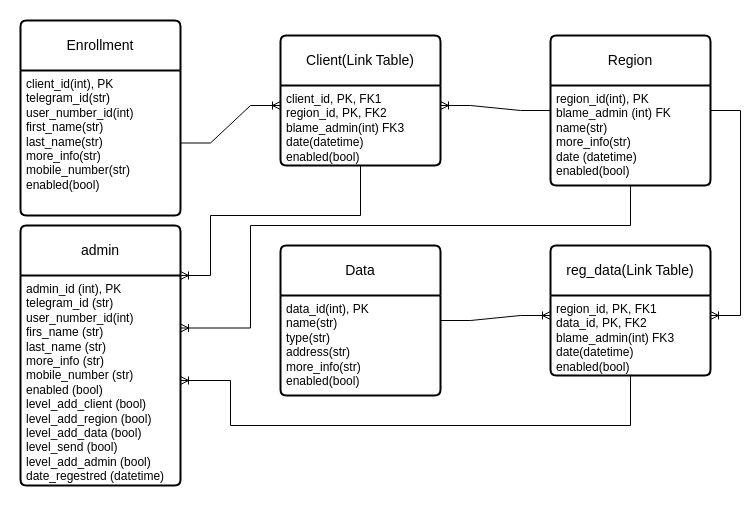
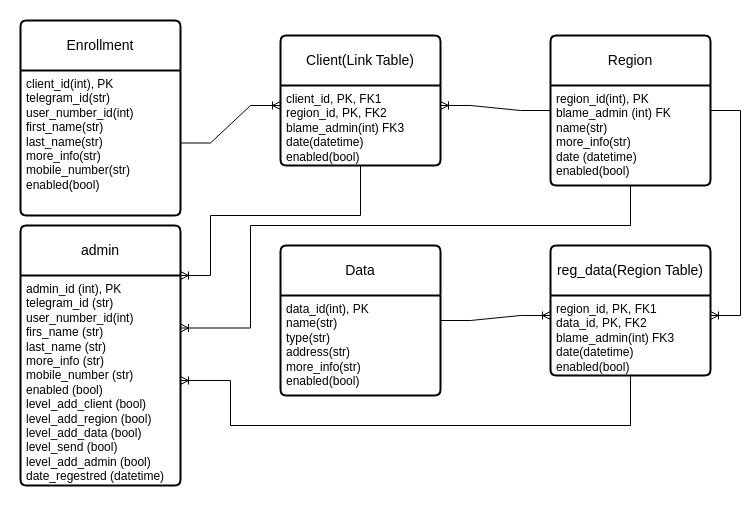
node "reg_data(Link Table)": label "reg_data(Link Table)" -> "reg_data(Region Table)"
